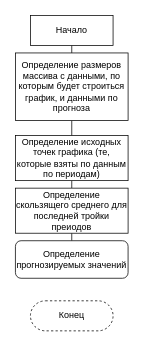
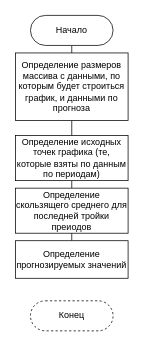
node "Начало": shape rectangle -> rounded rectangle
node "Определение прогнозируемых значений": shape rounded rectangle -> rectangle
